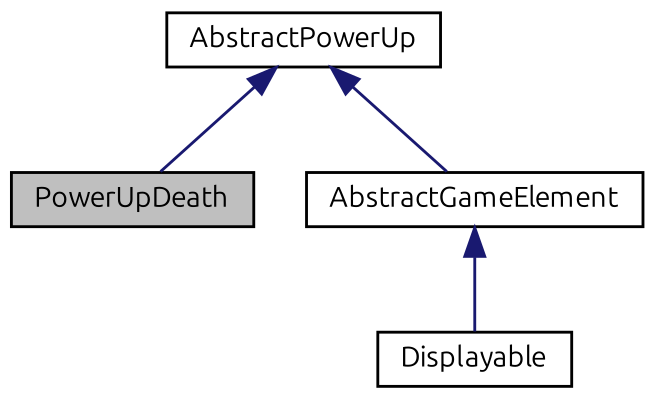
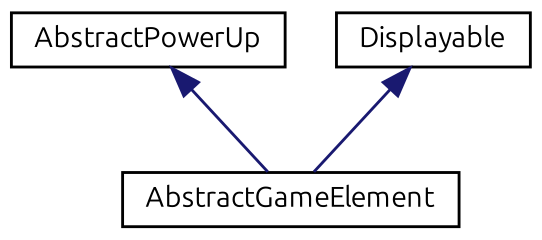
node "PowerUpDeath": removed
edge "Displayable" -> "AbstractGameElement": reversed
